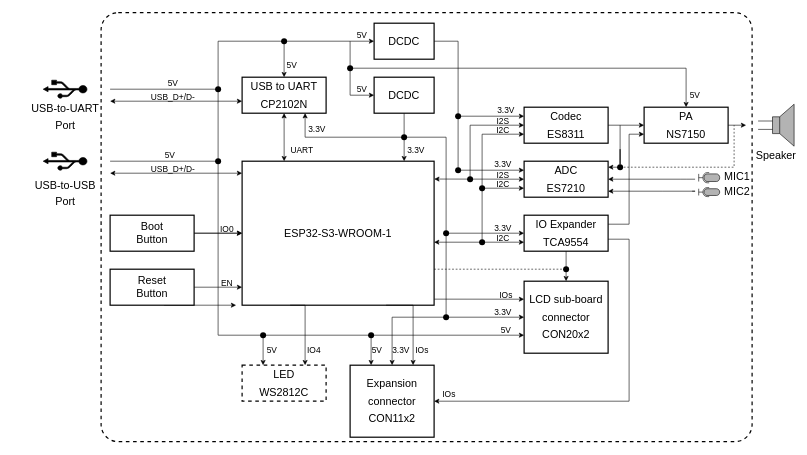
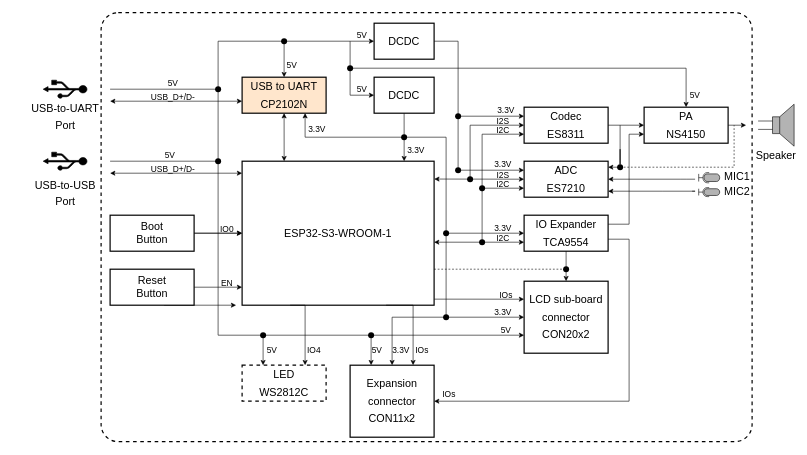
node "USB to UART CP2102N": fillcolor #ffffff -> #ffe6cc
node "PA NS7150": label "PA NS7150" -> "PA NS4150"
node "UART": removed
